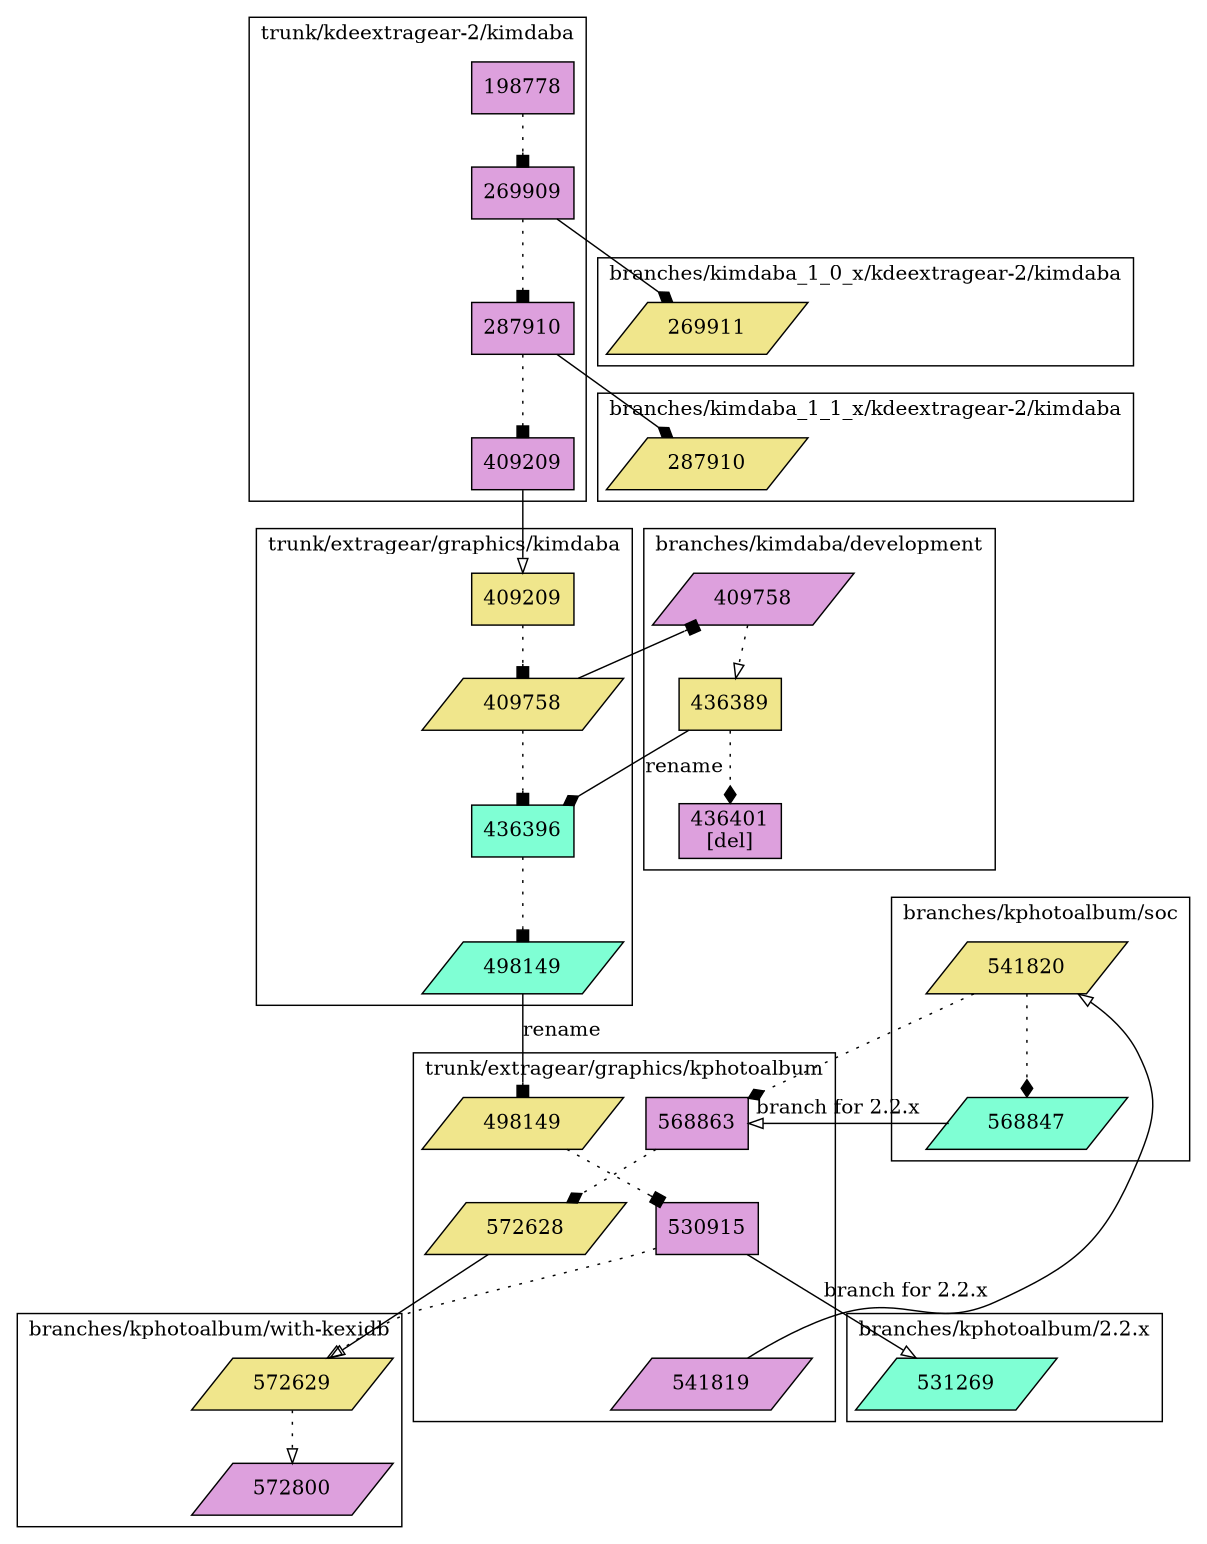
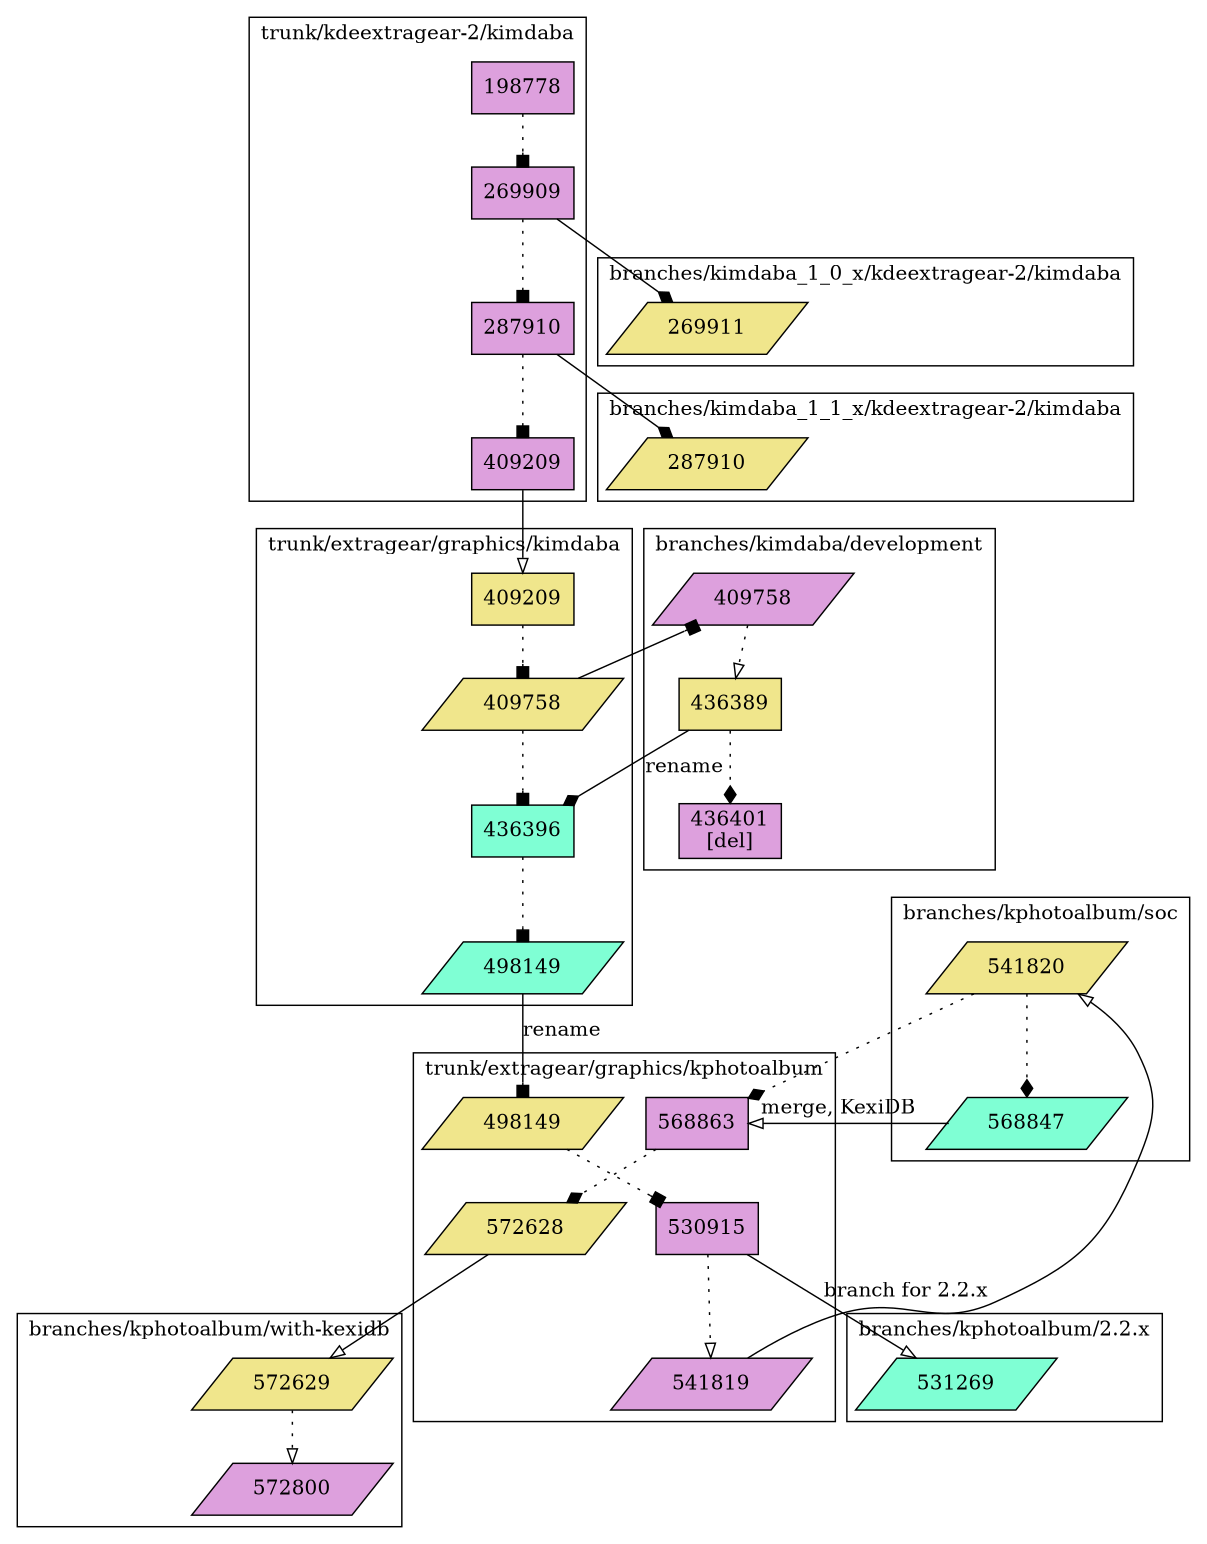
edge "568847" -> "568863": label "branch for 2.2.x" -> "merge, KexiDB"
edge "530915" -> "572629": now "530915" -> "541819"
